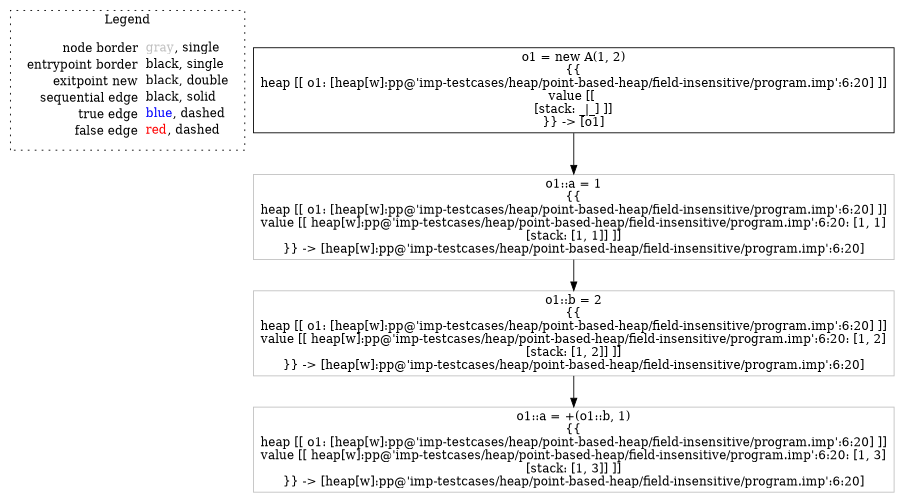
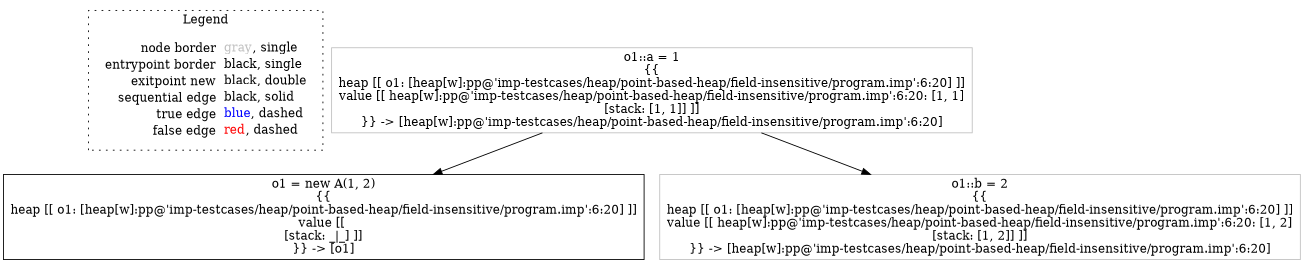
edge "o1 = new A(1, 2)" -> "o1::a = 1": reversed
node "o1::a = +(o1::b, 1)": removed
